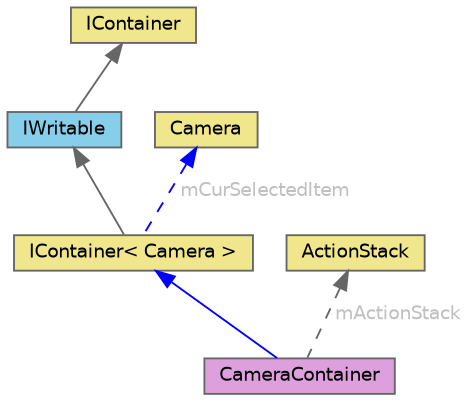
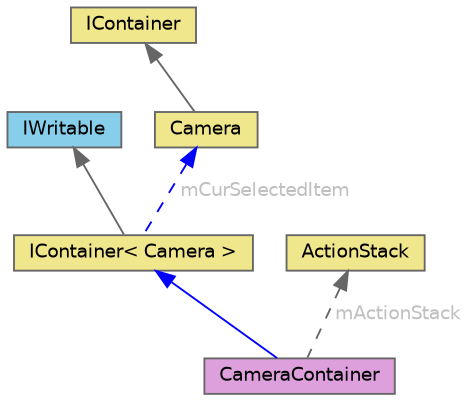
edge "IWritable" -> "IContainer": now "Camera" -> "IContainer"
